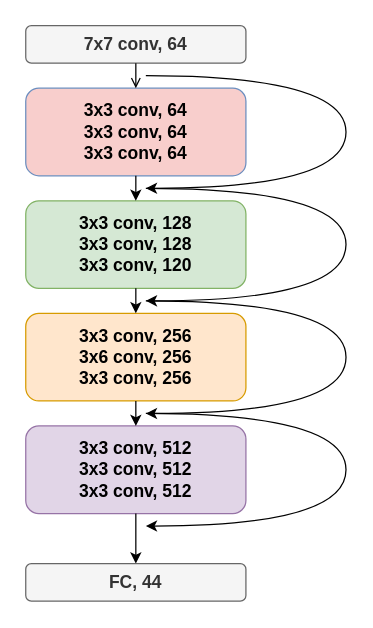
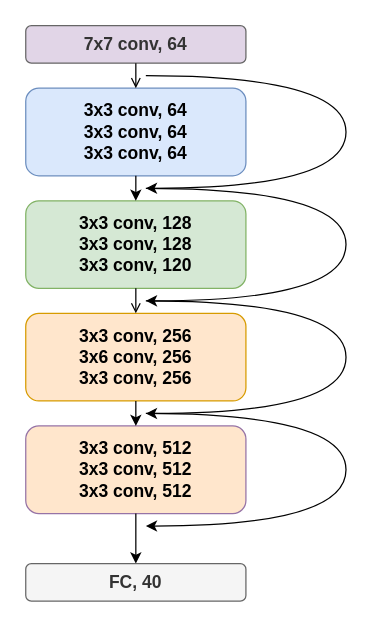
node "7x7 conv, 64": fillcolor #f5f5f5 -> #e1d5e7
node "3x3 conv, 64 3x3 conv, 64 3x3 conv, 64": fillcolor #f8cecc -> #dae8fc
edge "3x3 conv, 128 3x3 conv, 128 3x3 conv, 120" -> "3x3 conv, 256 3x6 conv, 256 3x3 conv, 256": arrowhead classic -> open
node "3x3 conv, 512 3x3 conv, 512 3x3 conv, 512": fillcolor #e1d5e7 -> #ffe6cc
node "FC, 44": label "FC, 44" -> "FC, 40"
